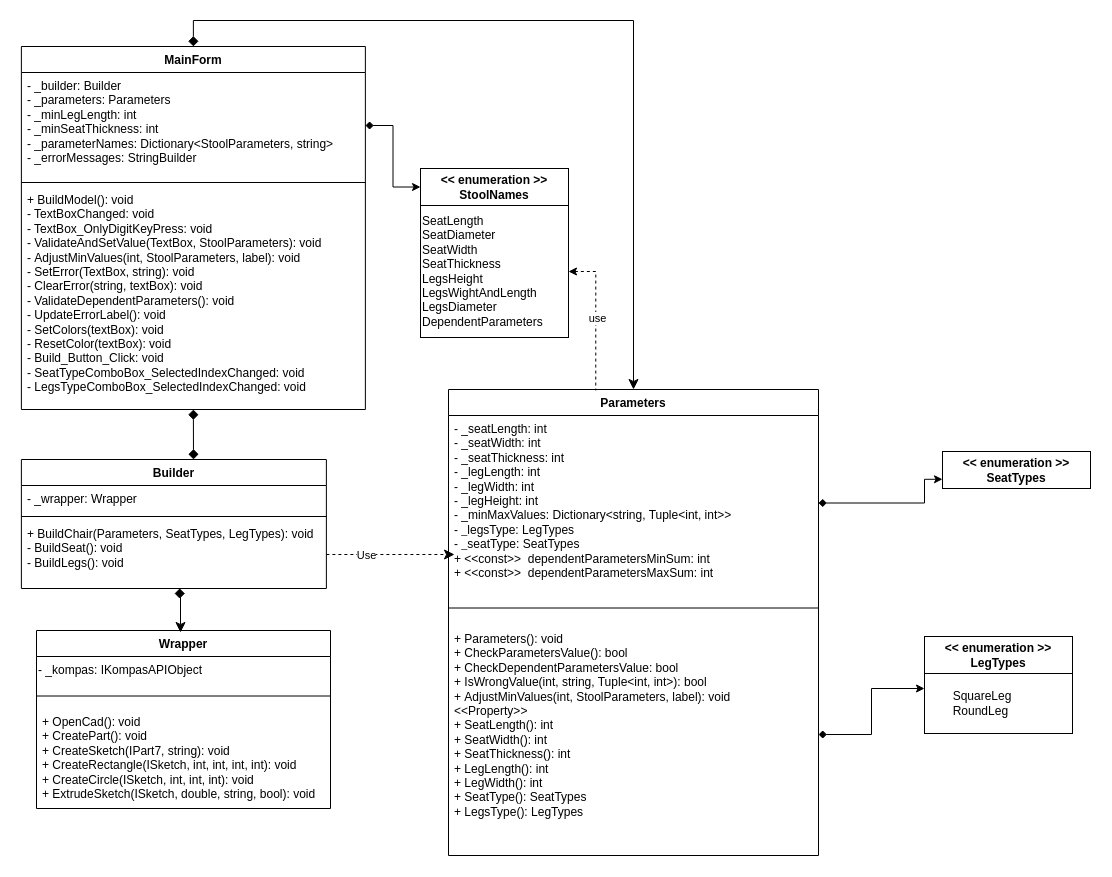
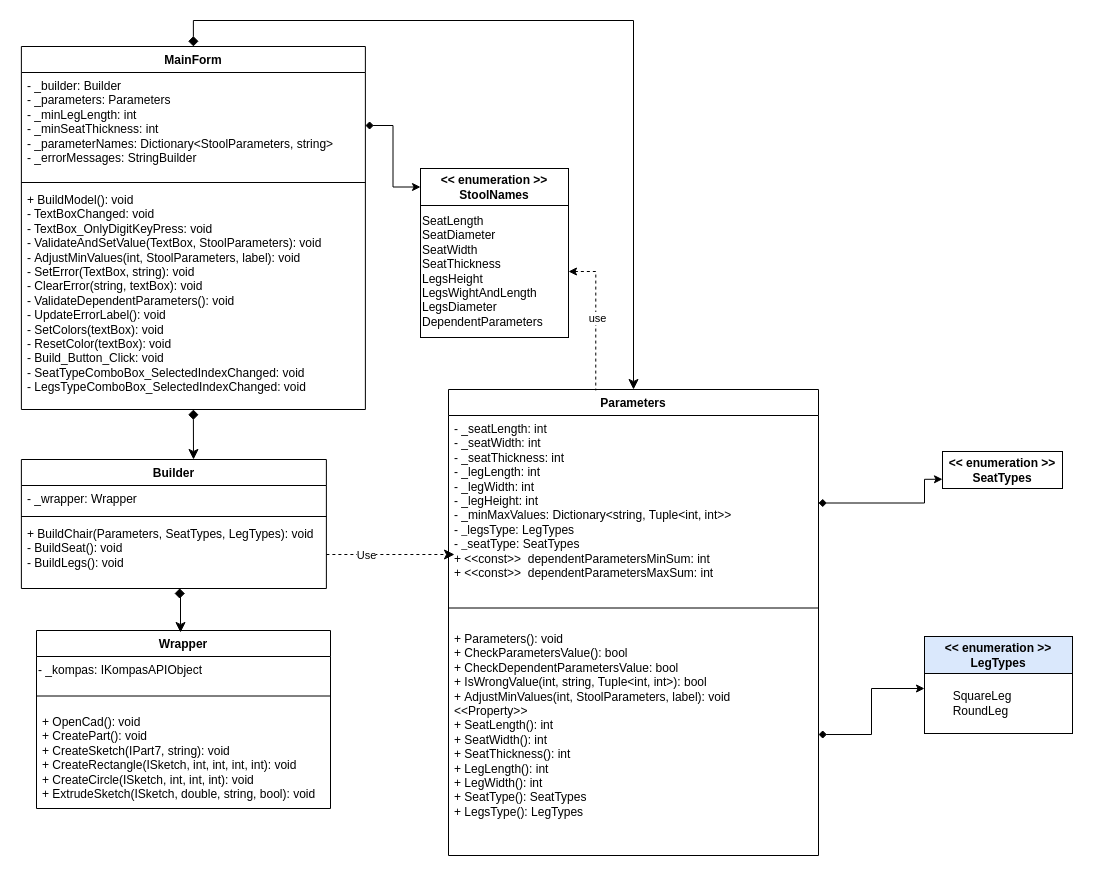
edge "MainForm" -- "Builder": arrowhead diamond -> classic
node "<< enumeration >> SeatTypes": size 148x37 -> 120x37
node "<< enumeration >> LegTypes": fillcolor #ffffff -> #dae8fc
